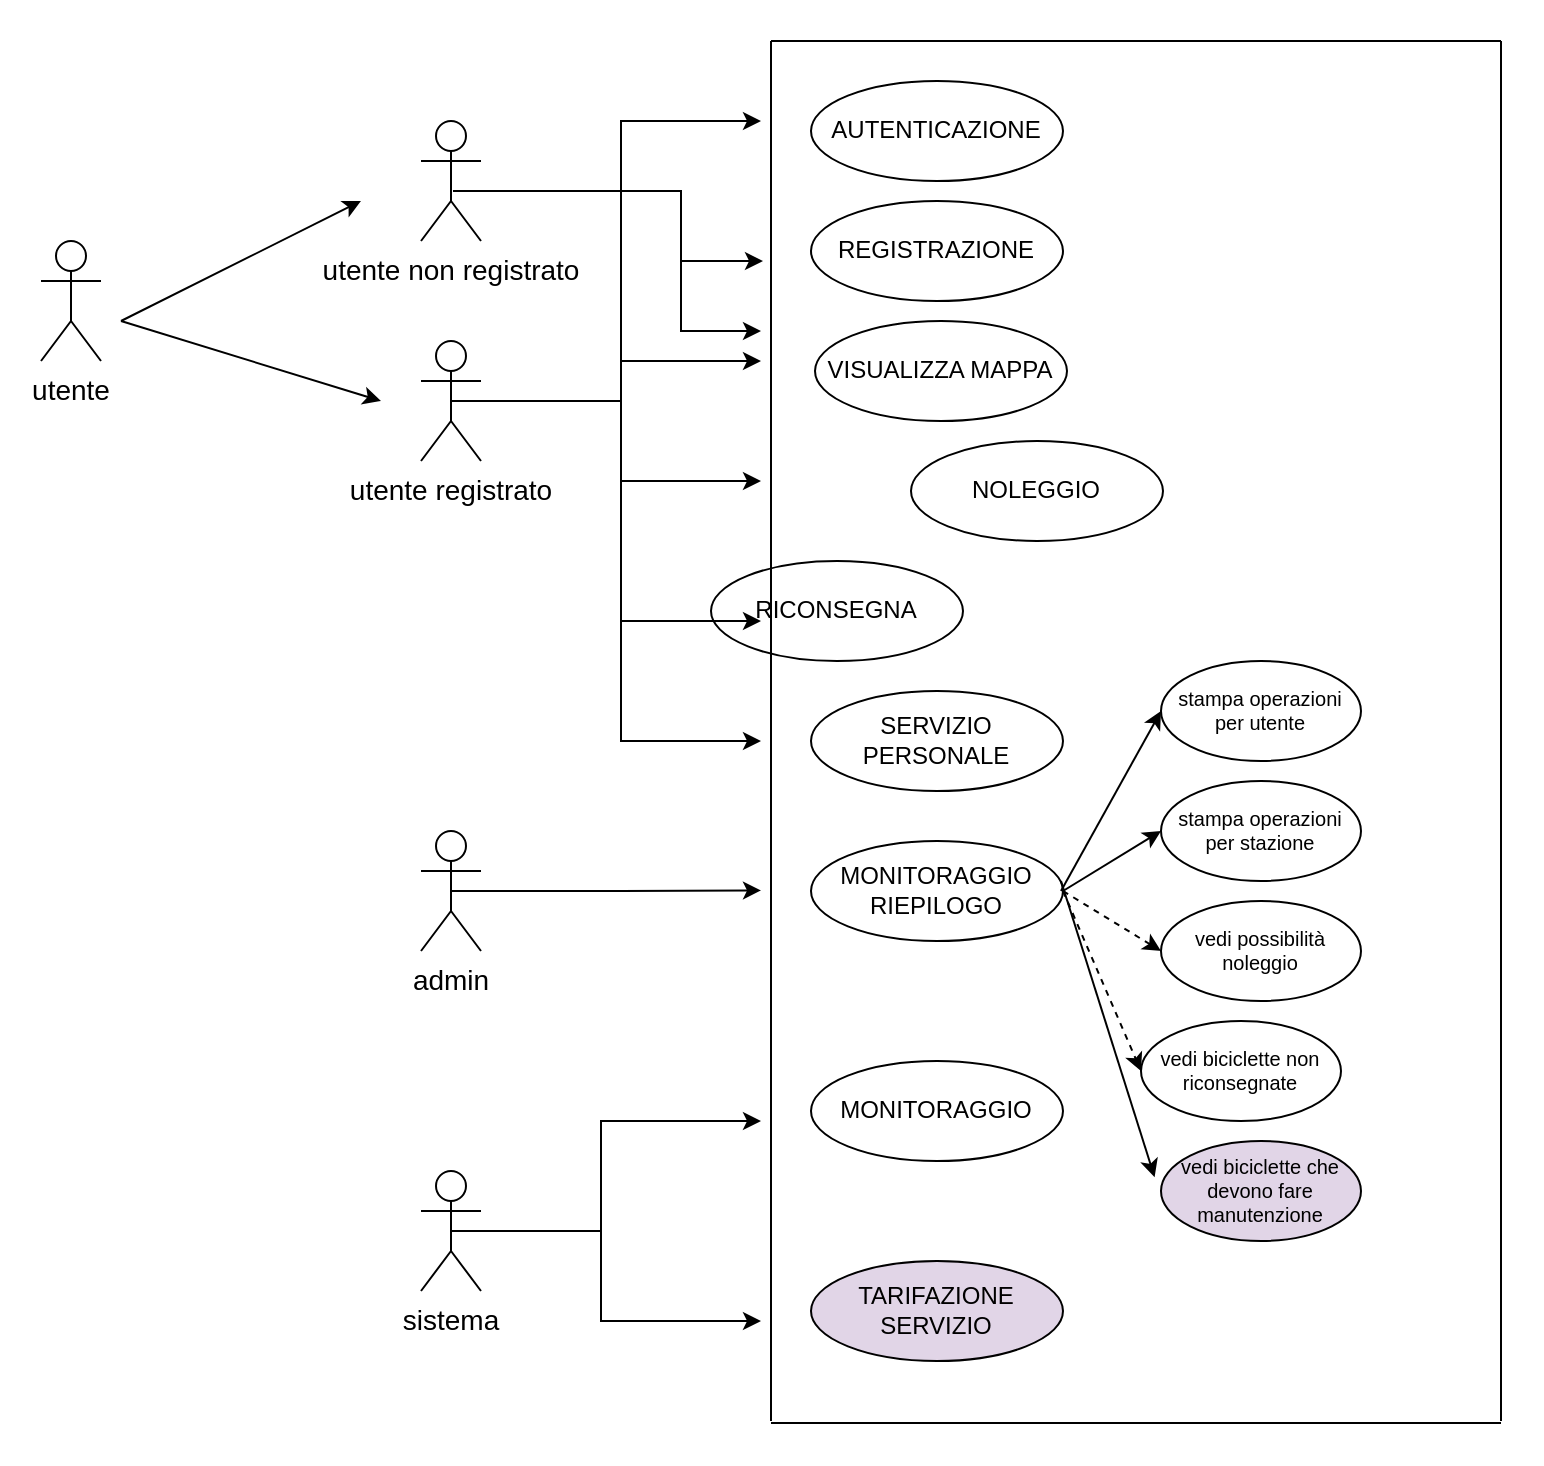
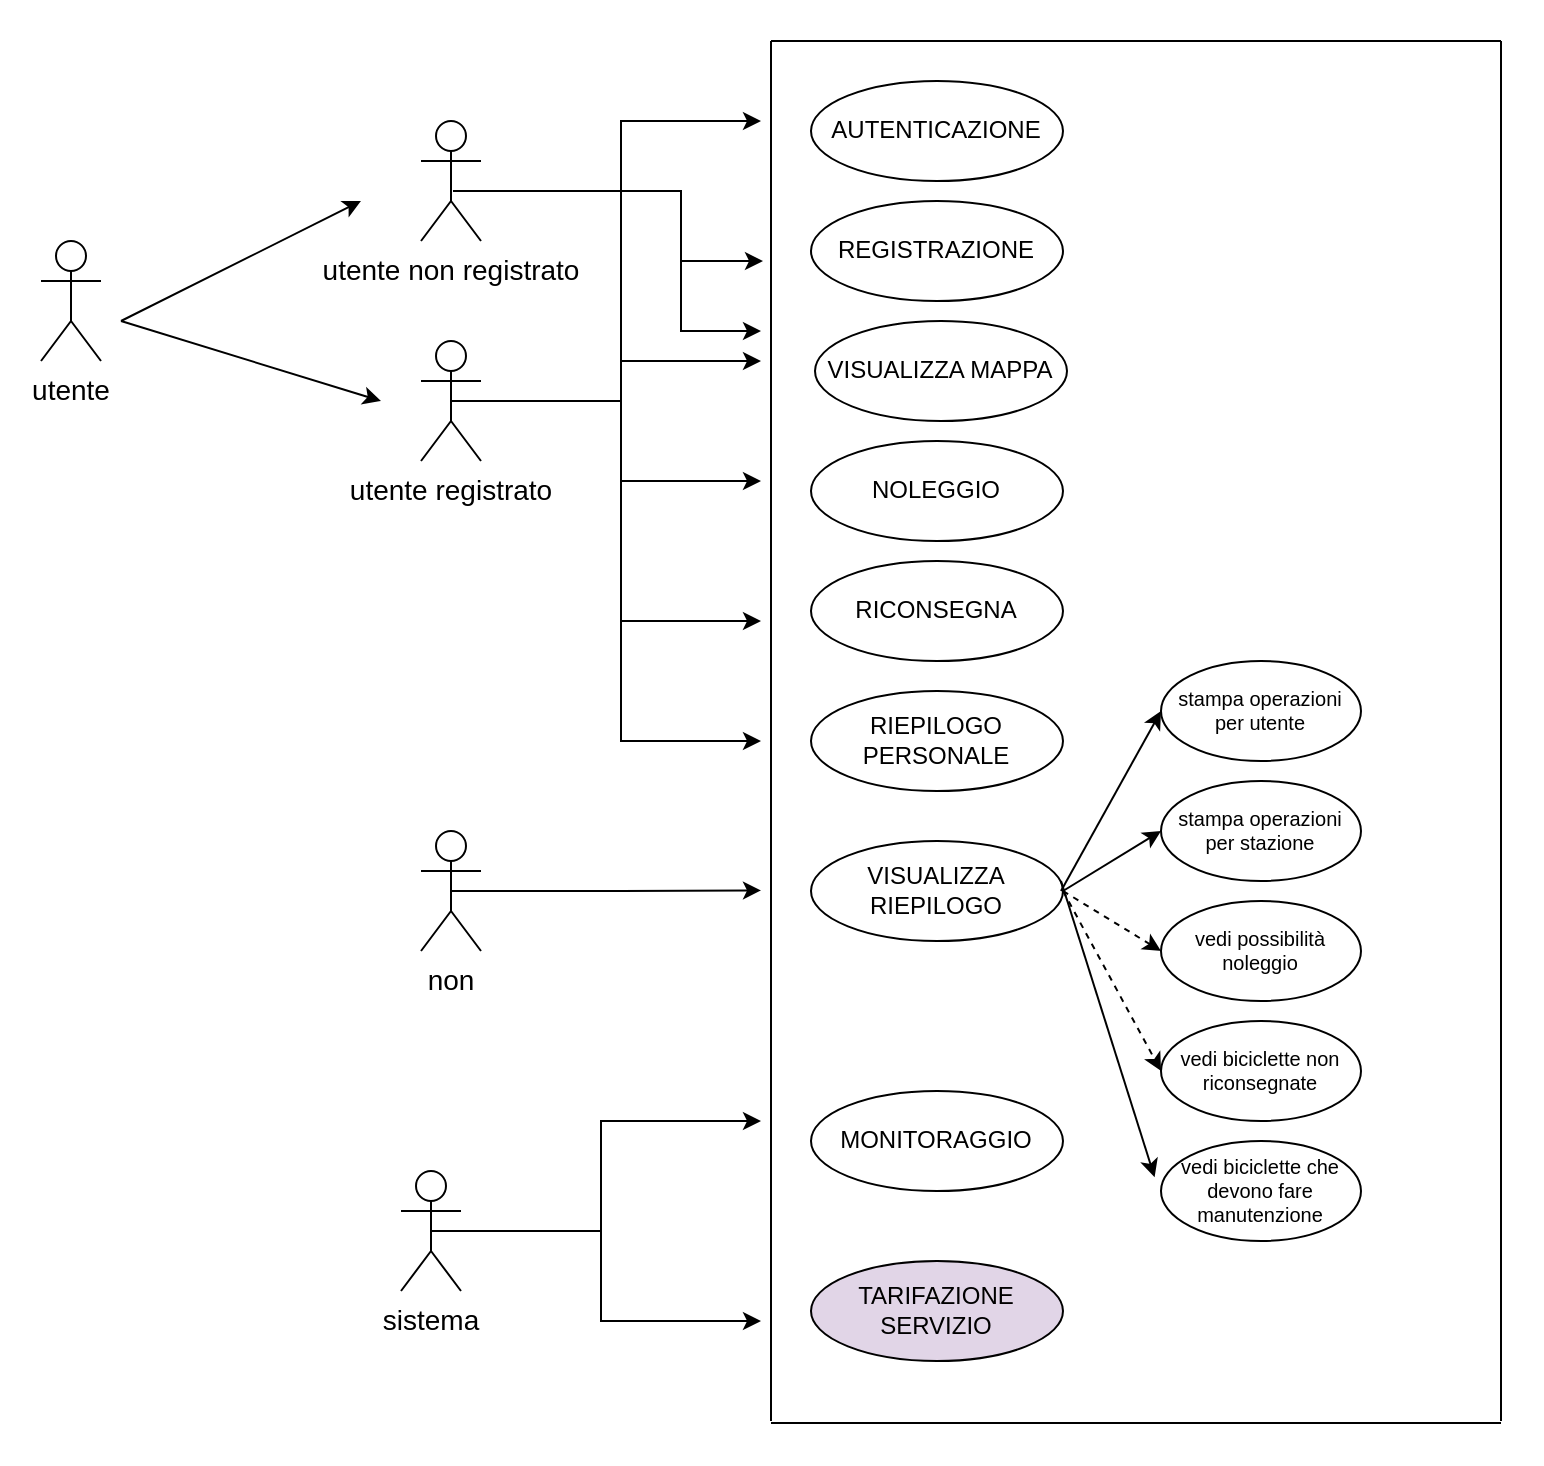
node "NOLEGGIO": moved (1037, 491) -> (937, 491)
node "RICONSEGNA": moved (837, 611) -> (937, 611)
node "SERVIZIO PERSONALE": label "SERVIZIO PERSONALE" -> "RIEPILOGO PERSONALE"
node "MONITORAGGIO RIEPILOGO": label "MONITORAGGIO RIEPILOGO" -> "VISUALIZZA RIEPILOGO"
node "admin": label "admin" -> "non"
node "vedi biciclette non riconsegnate": moved (1241, 1071) -> (1261, 1071)
node "MONITORAGGIO": moved (937, 1111) -> (937, 1141)
node "vedi biciclette che devono fare manutenzione": fillcolor #e1d5e7 -> #ffffff
node "sistema": moved (451, 1231) -> (431, 1231)
